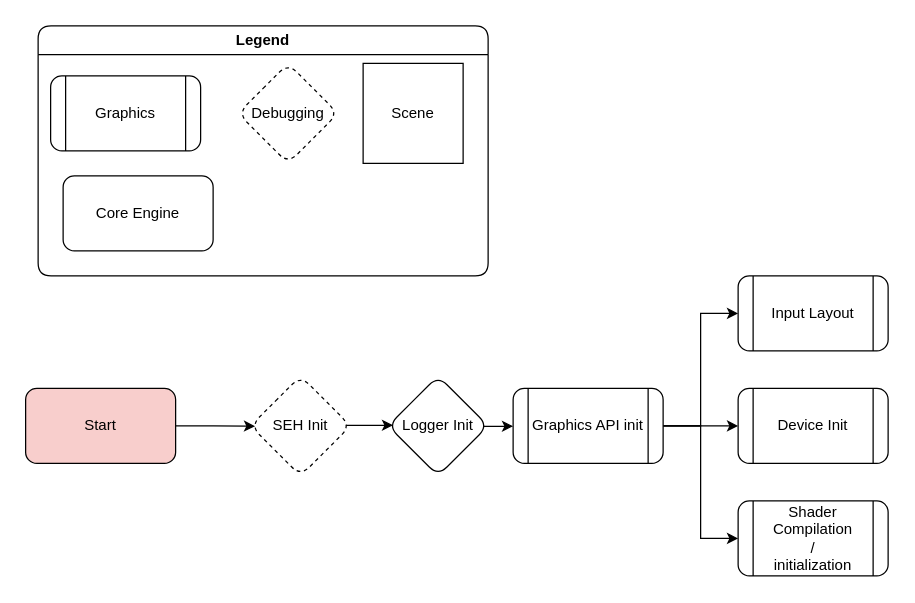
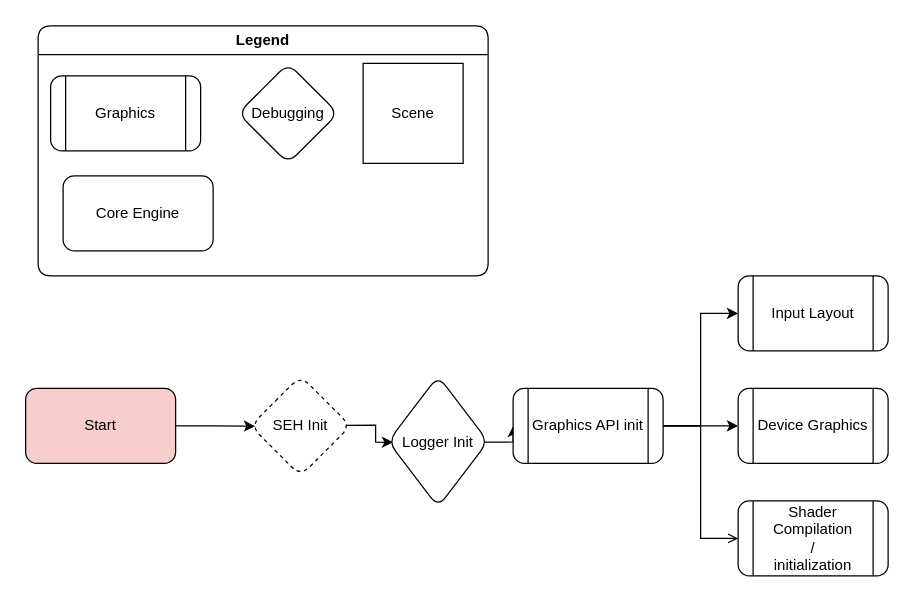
node "Debugging": style dashed -> solid
node "Logger Init": size 100x100 -> 100x131
node "Device Init": label "Device Init" -> "Device Graphics"
edge "Graphics API init" -> "Shader Compilation / initialization": arrowhead classic -> open
